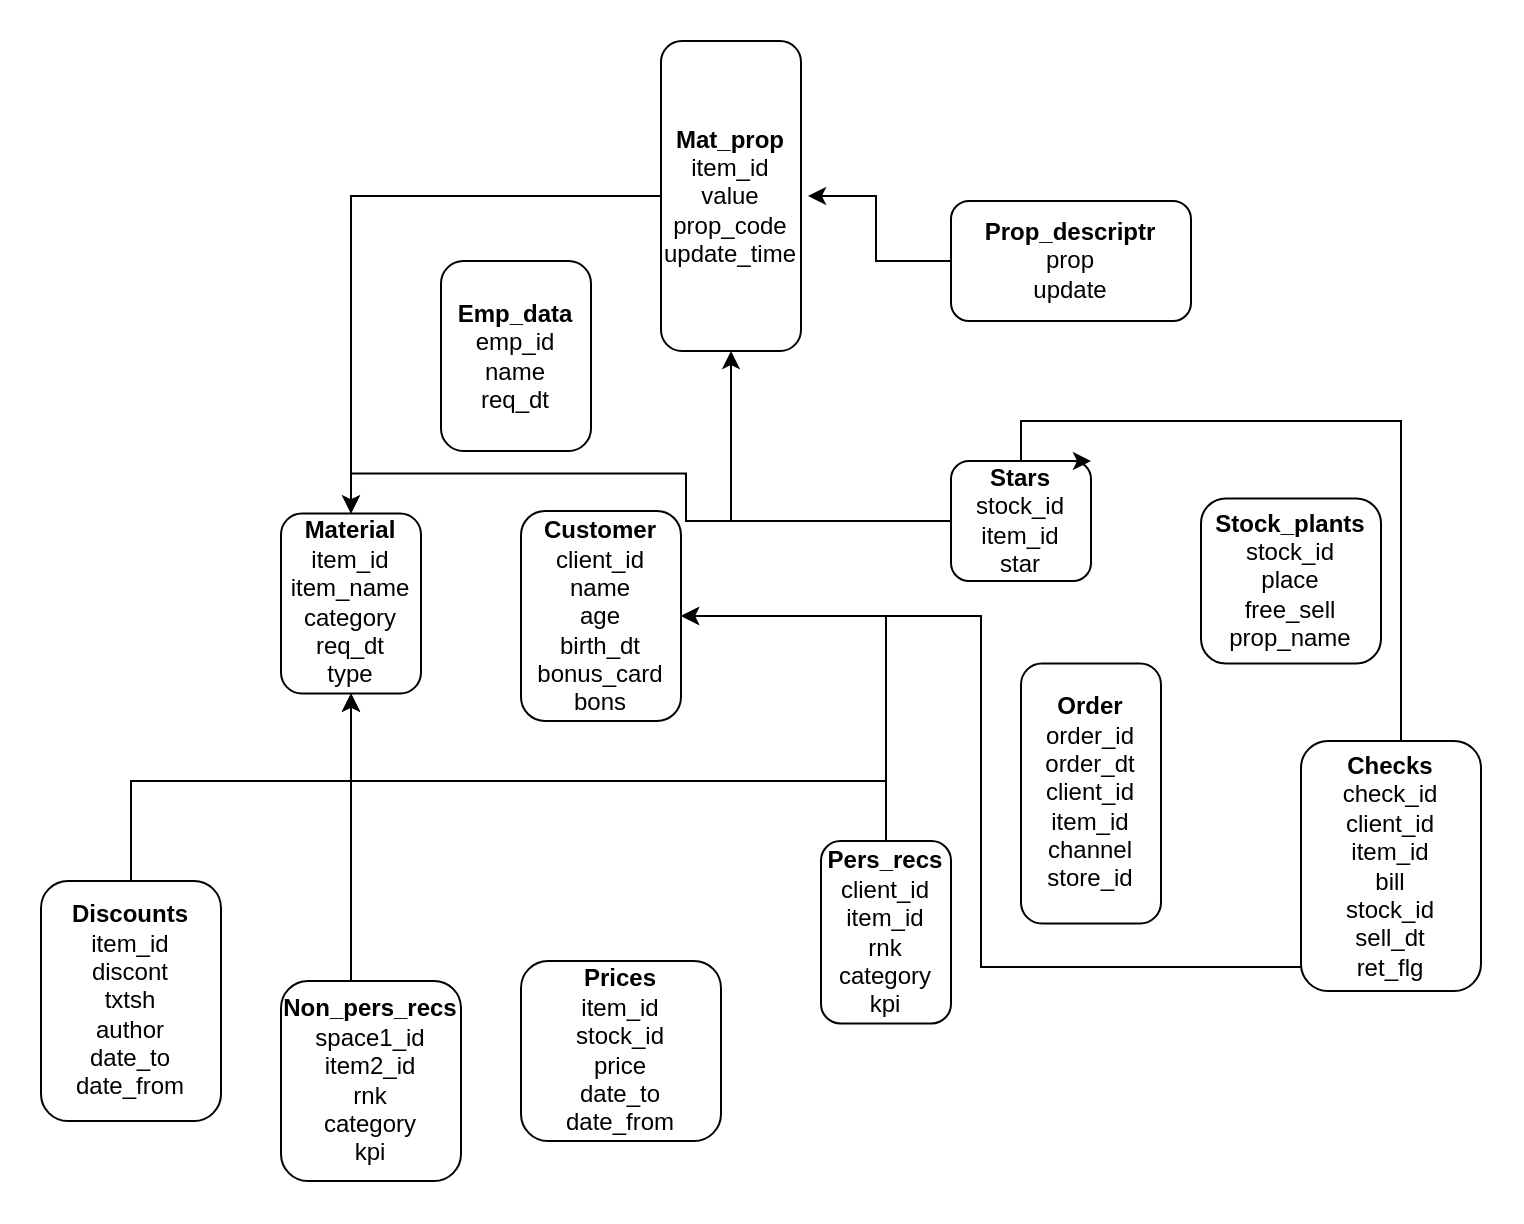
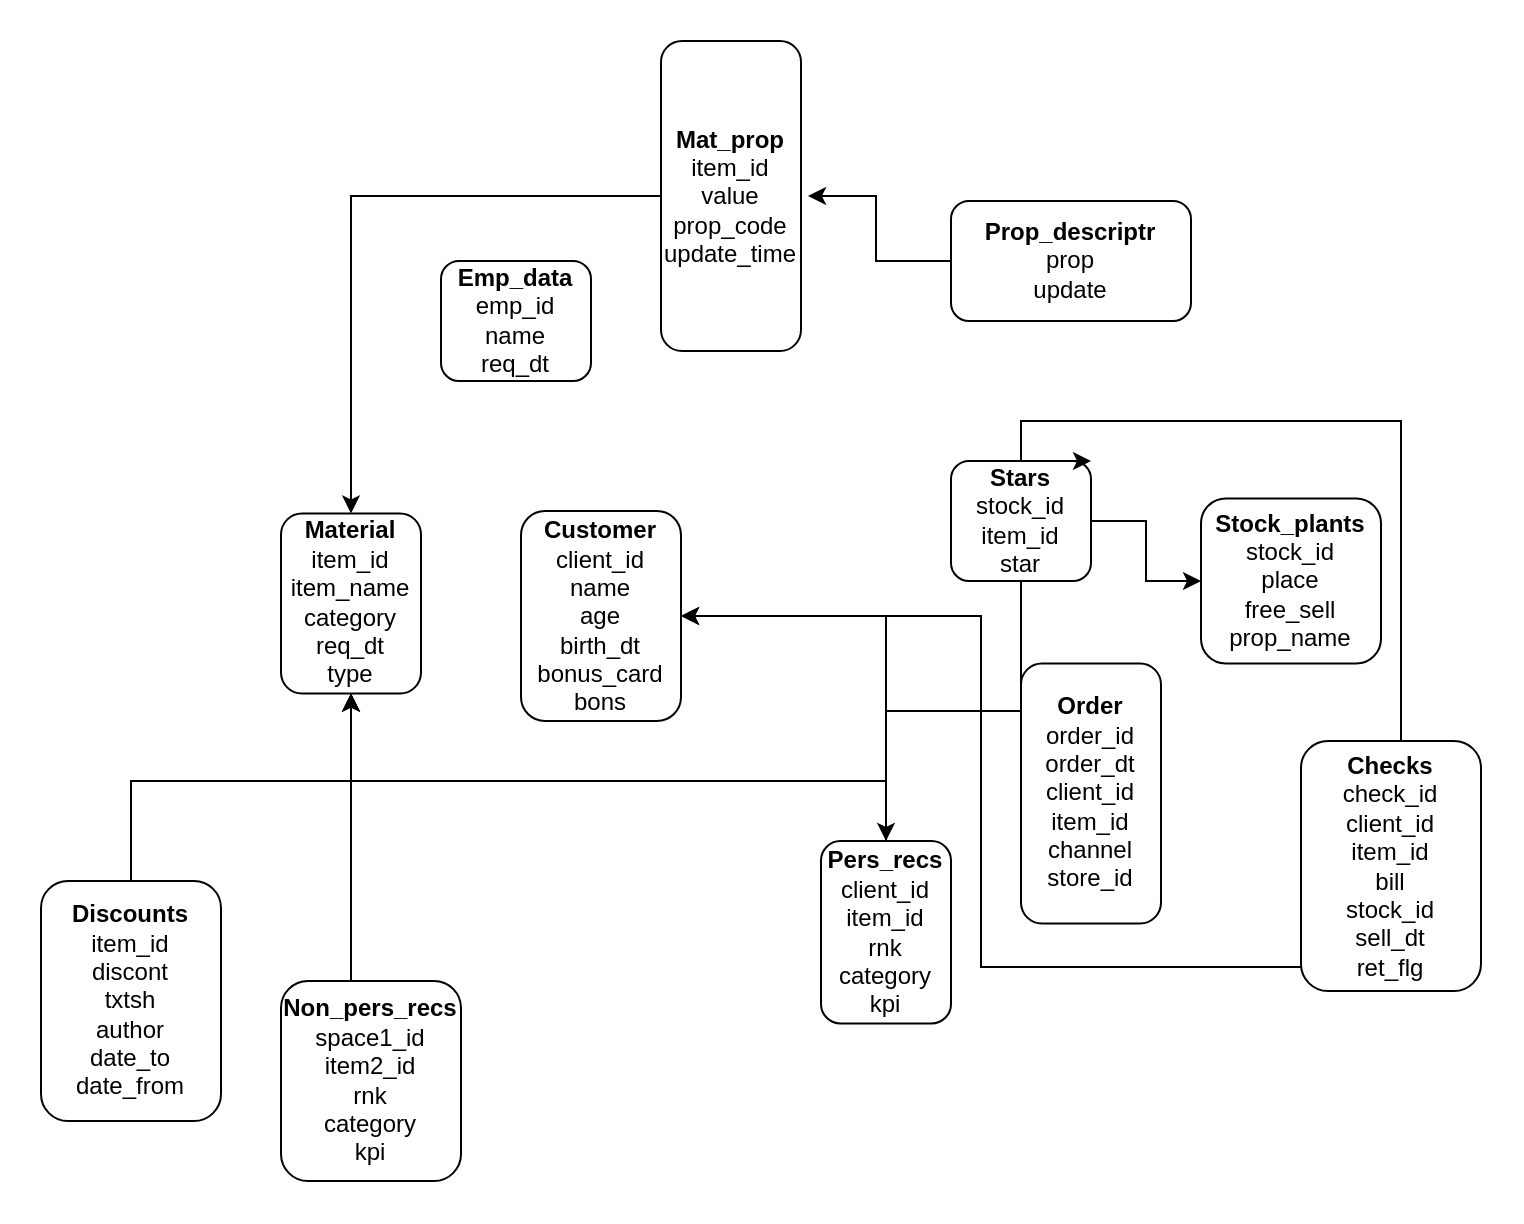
node "Emp_data emp_id name req_dt": size 150x190 -> 150x120
edge "Stars stock_id item_id star" -> "Mat_prop item_id value prop_code update_time": now "Stars stock_id item_id star" -> "Stock_plants stock_id place free_sell prop_name"
edge "Stars stock_id item_id star" -> "Material item_id item_name category req_dt type": now "Stars stock_id item_id star" -> "Pers_recs client_id item_id rnkcategorykpi"
node "Prices item_id stock_id price date_to date_from": removed
